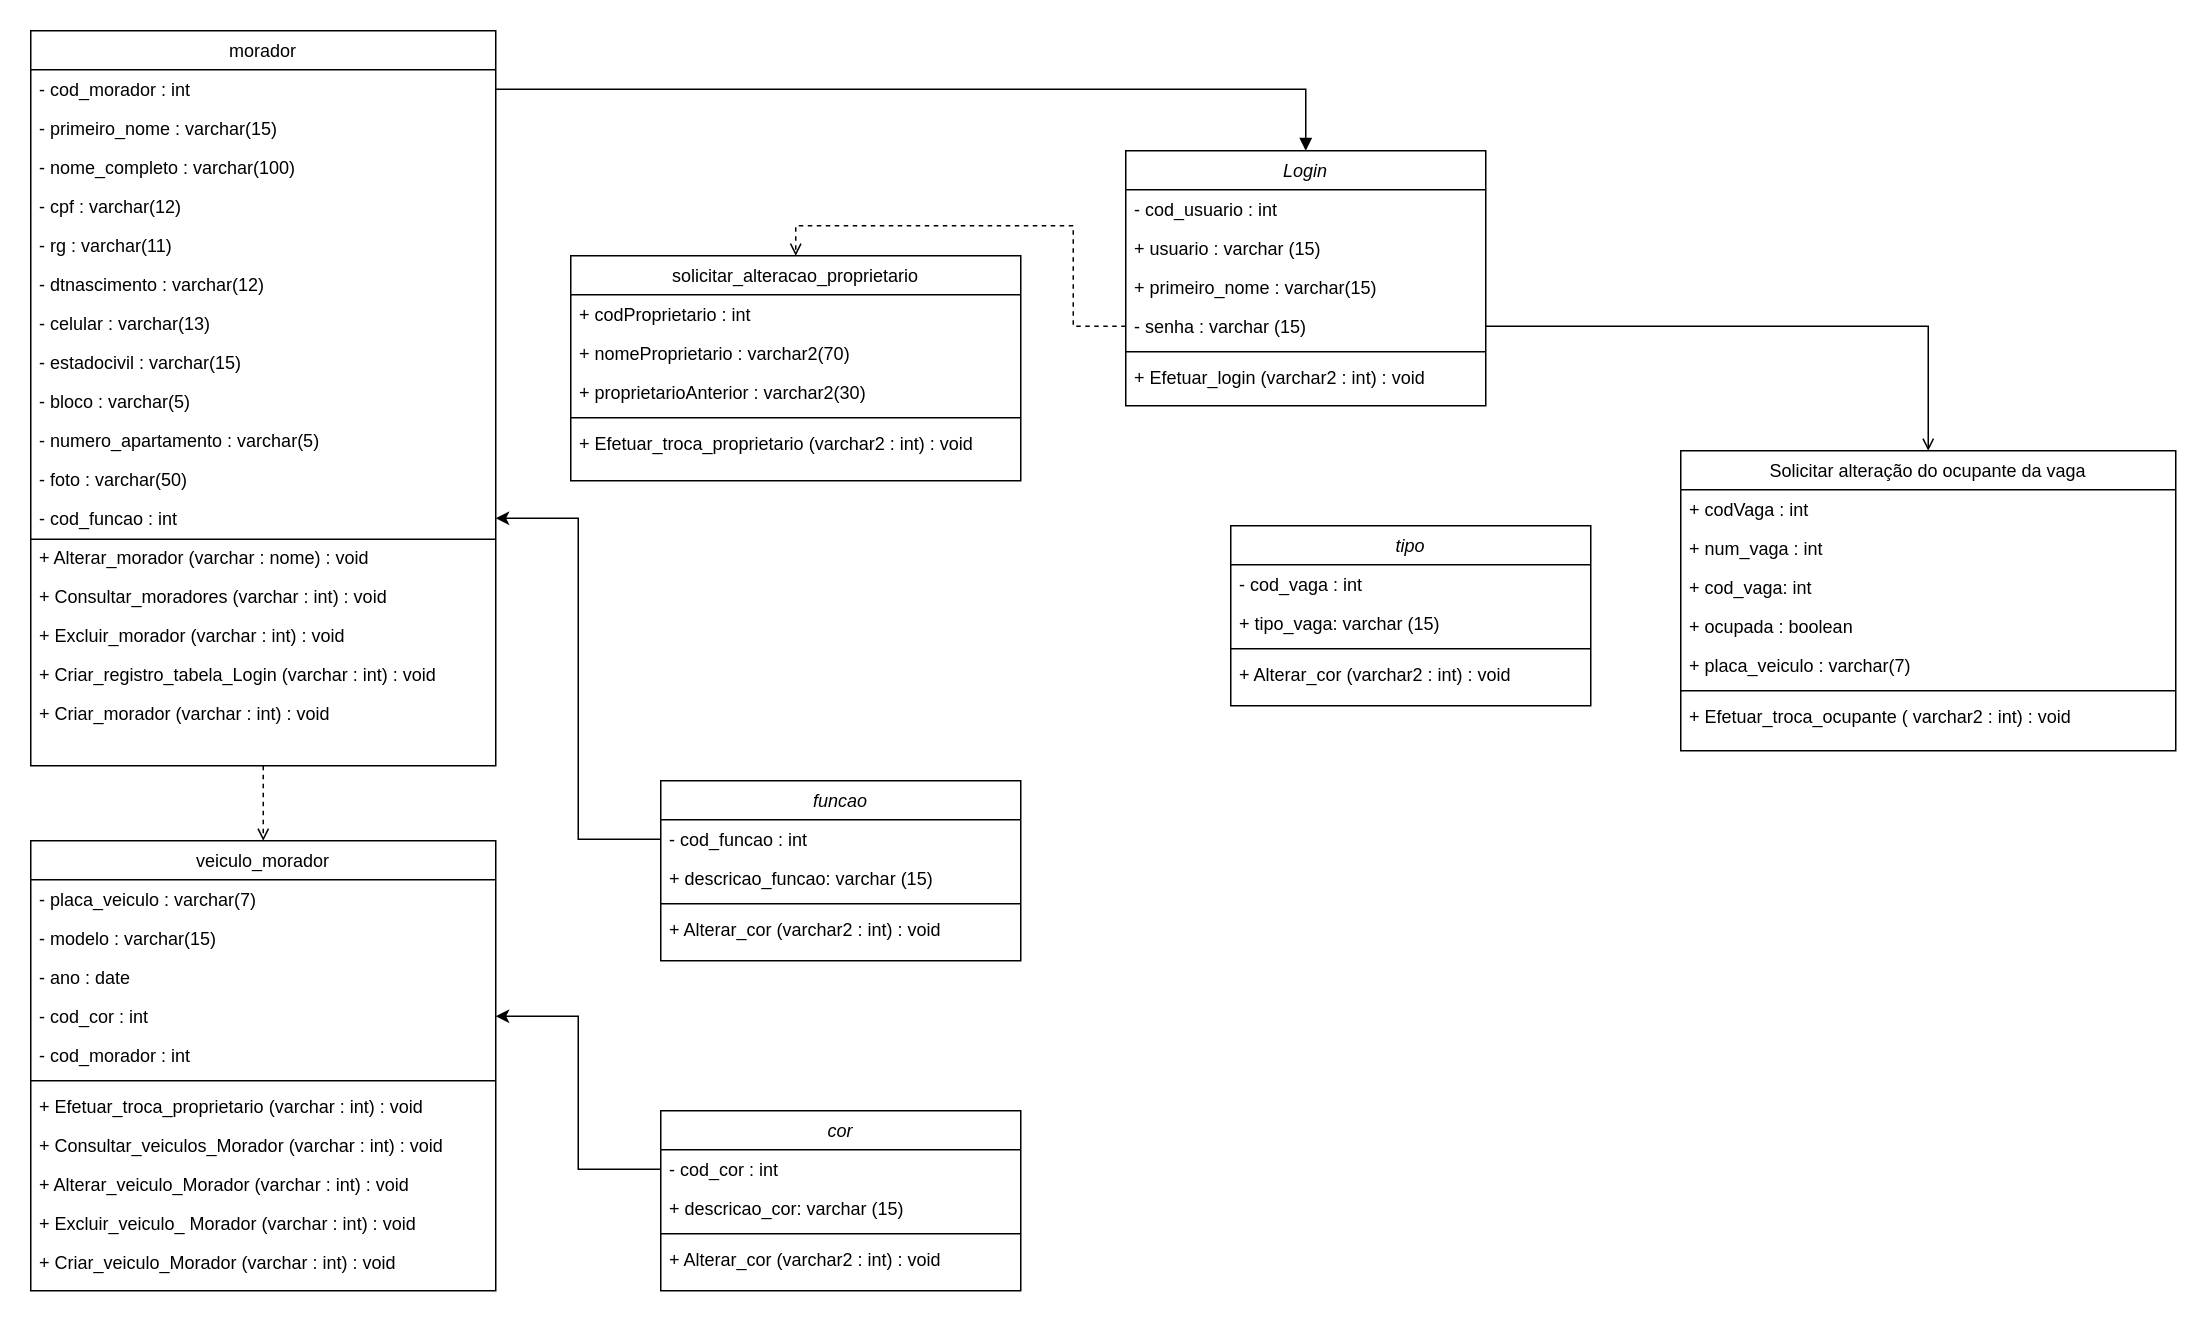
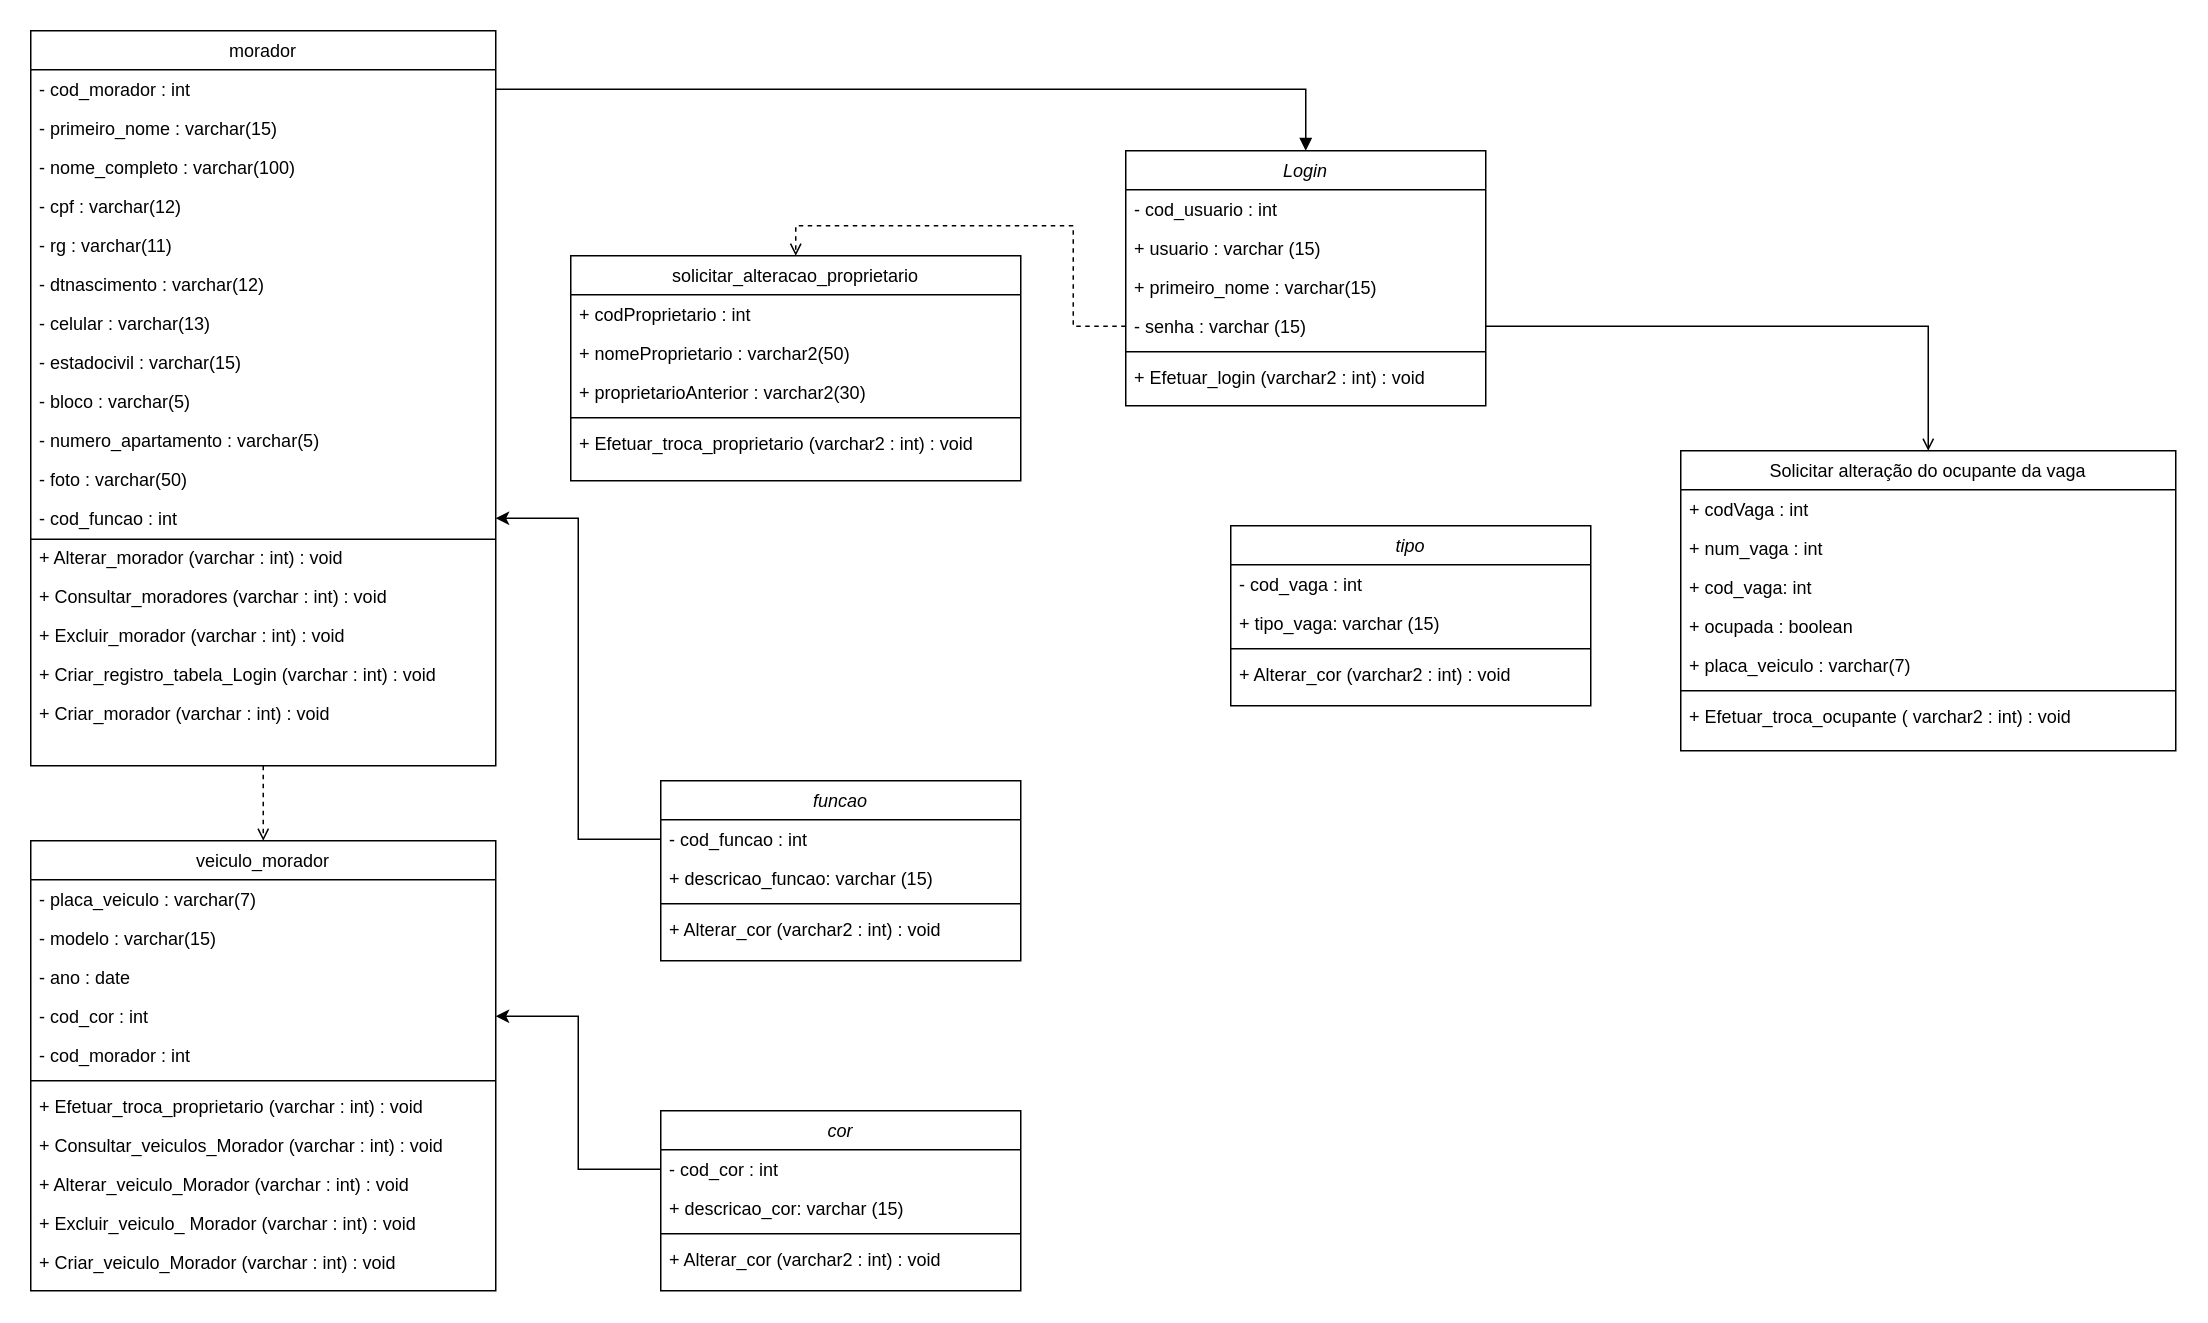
node "+ nomeProprietario : varchar2(70)": label "+ nomeProprietario : varchar2(70)" -> "+ nomeProprietario : varchar2(50)"
node "+ Alterar_morador (varchar : nome) : void": label "+ Alterar_morador (varchar : nome) : void" -> "+ Alterar_morador (varchar : int) : void"
